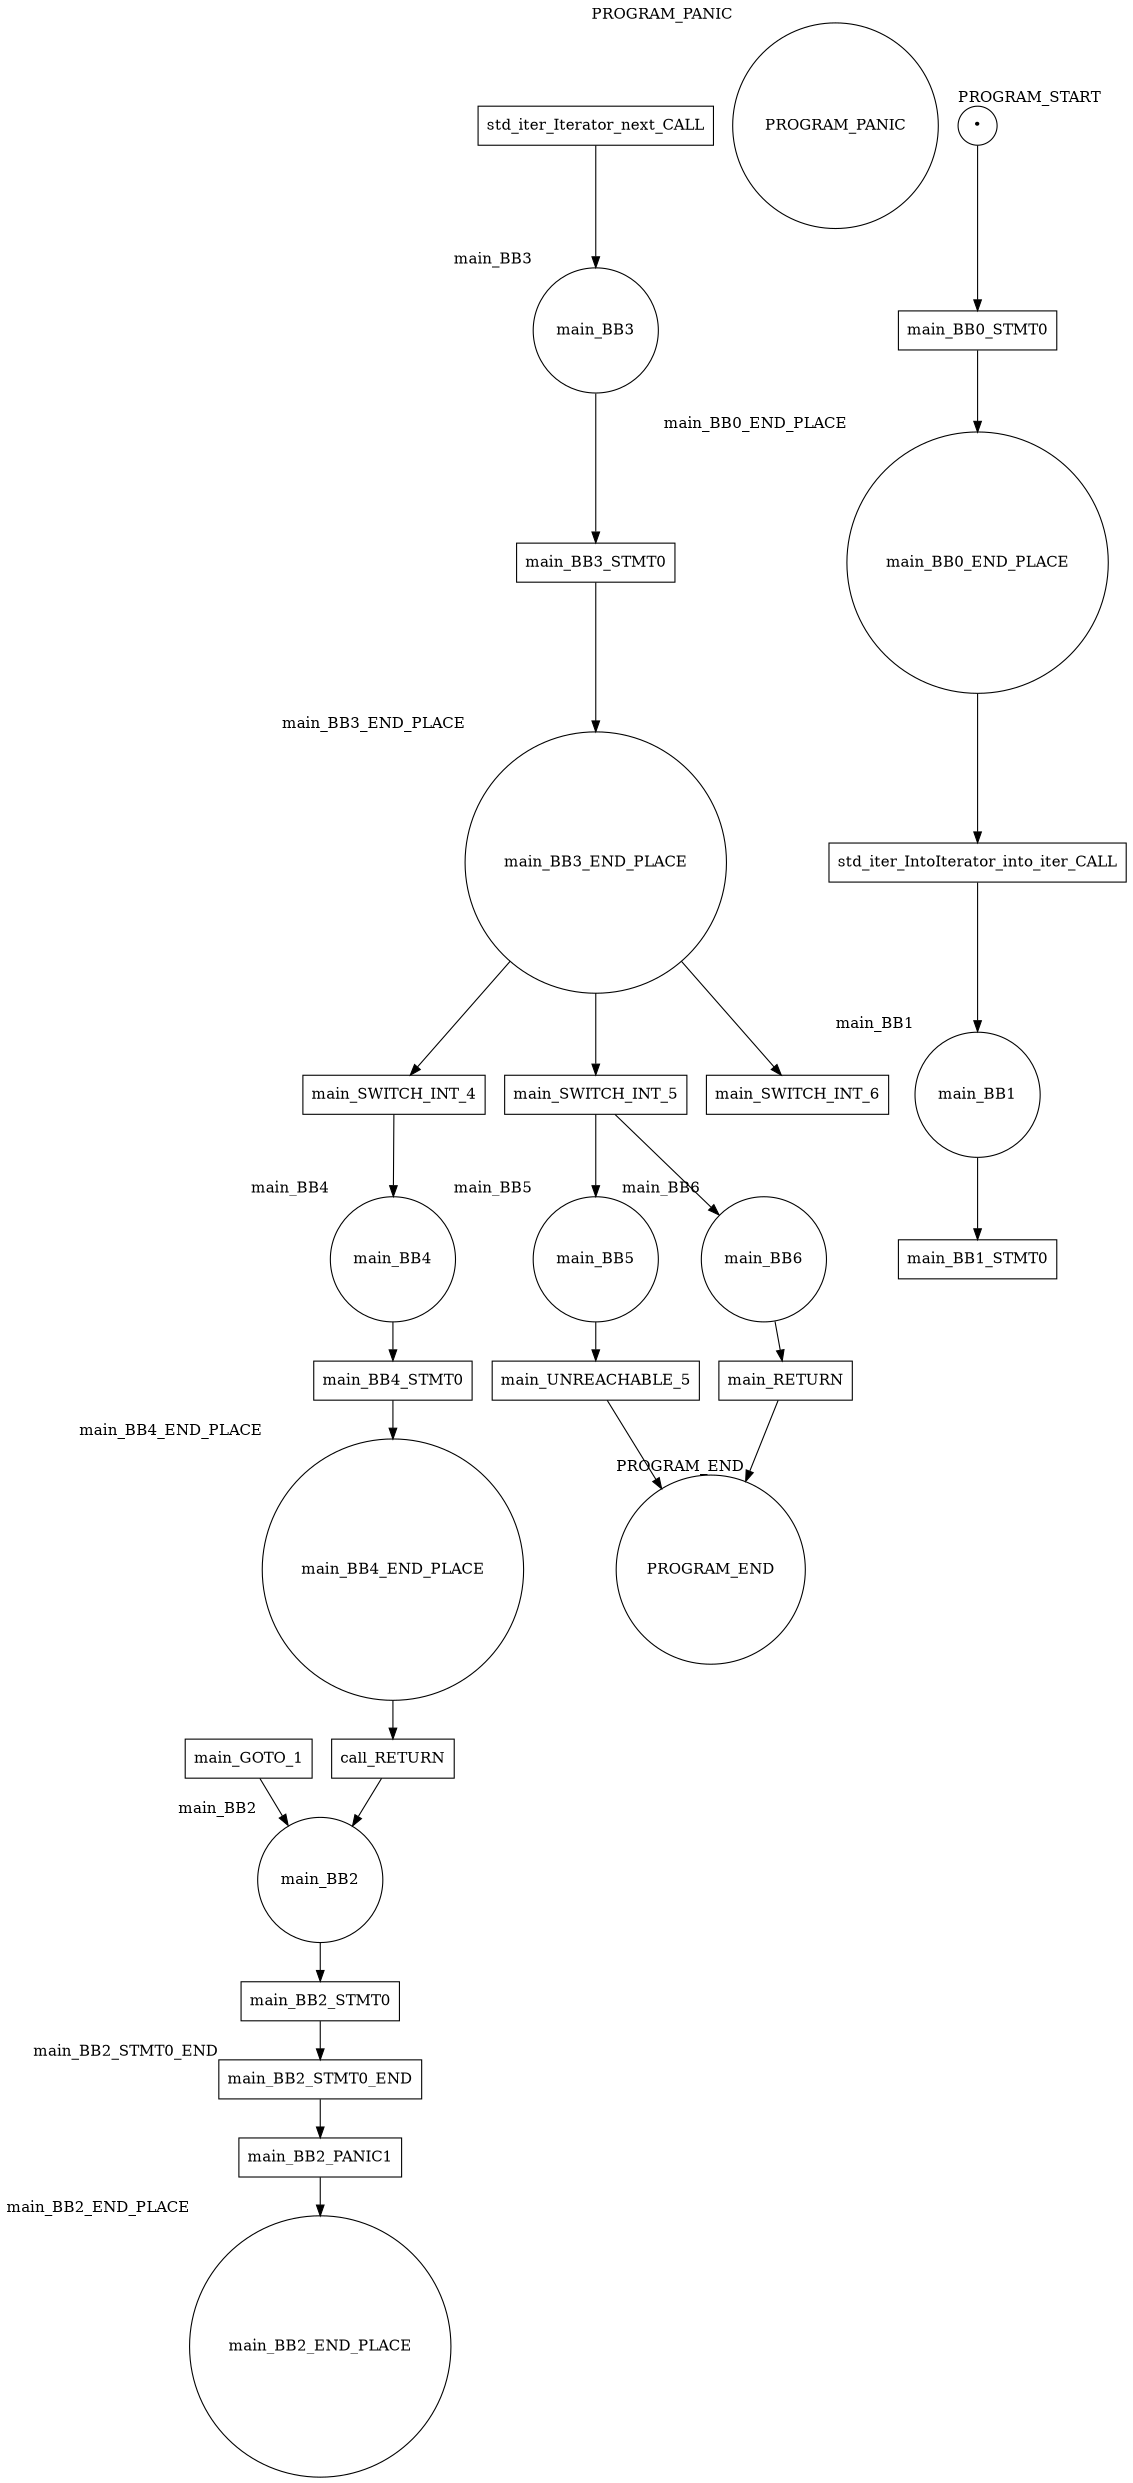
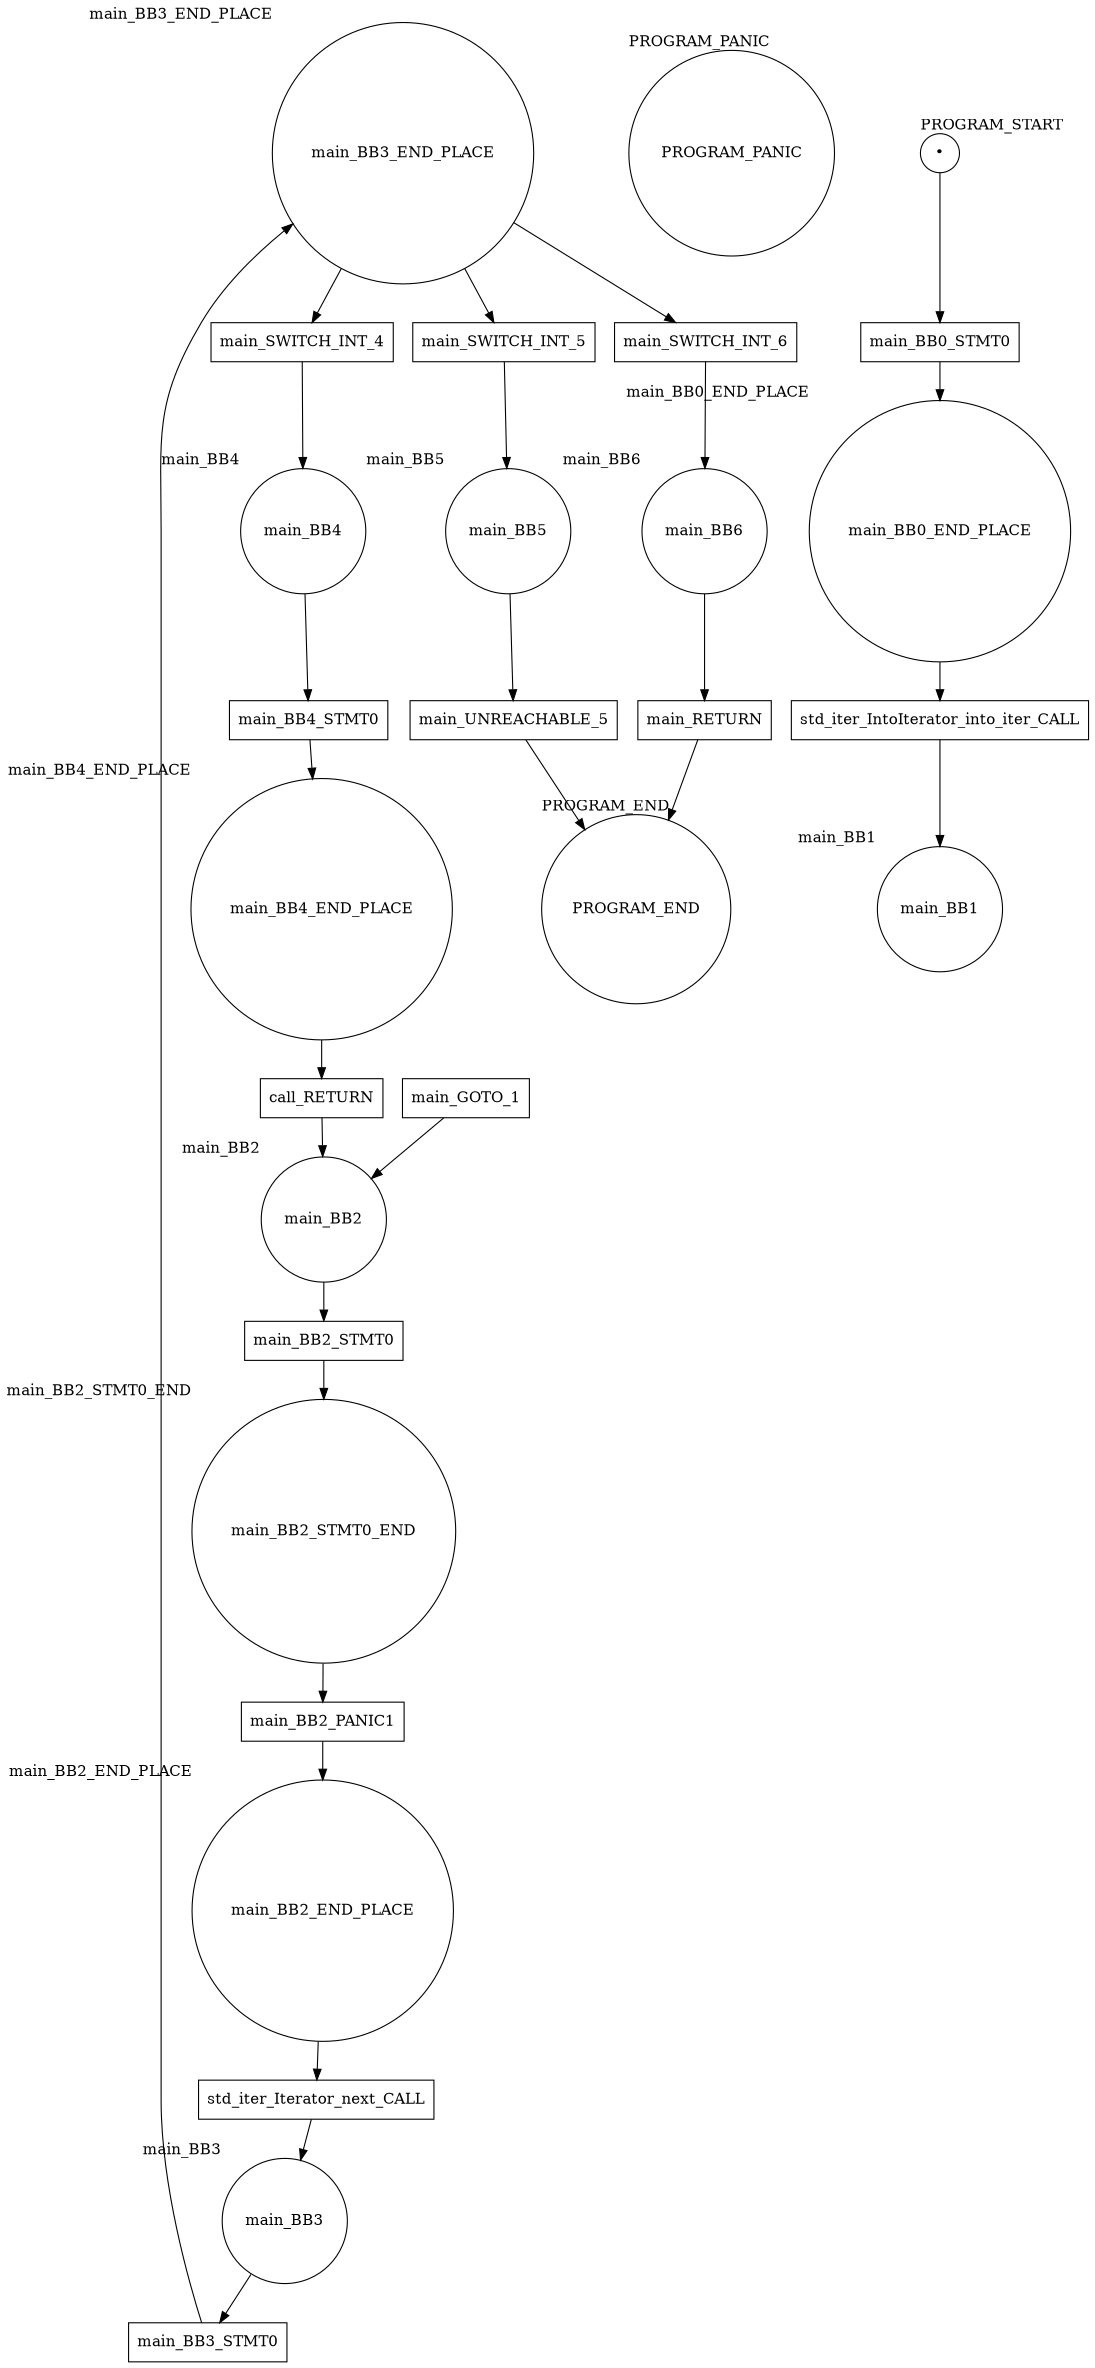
edge "main_SWITCH_INT_5" -> "main_BB6 main_BB6": now "main_SWITCH_INT_6" -> "main_BB6 main_BB6"
node "main_BB1_STMT0": removed
edge "main_BB2_END_PLACE main_BB2_END_PLACE" -> "std_iter_Iterator_next_CALL": added
node "main_BB2_STMT0_END main_BB2_STMT0_END": shape box -> circle
